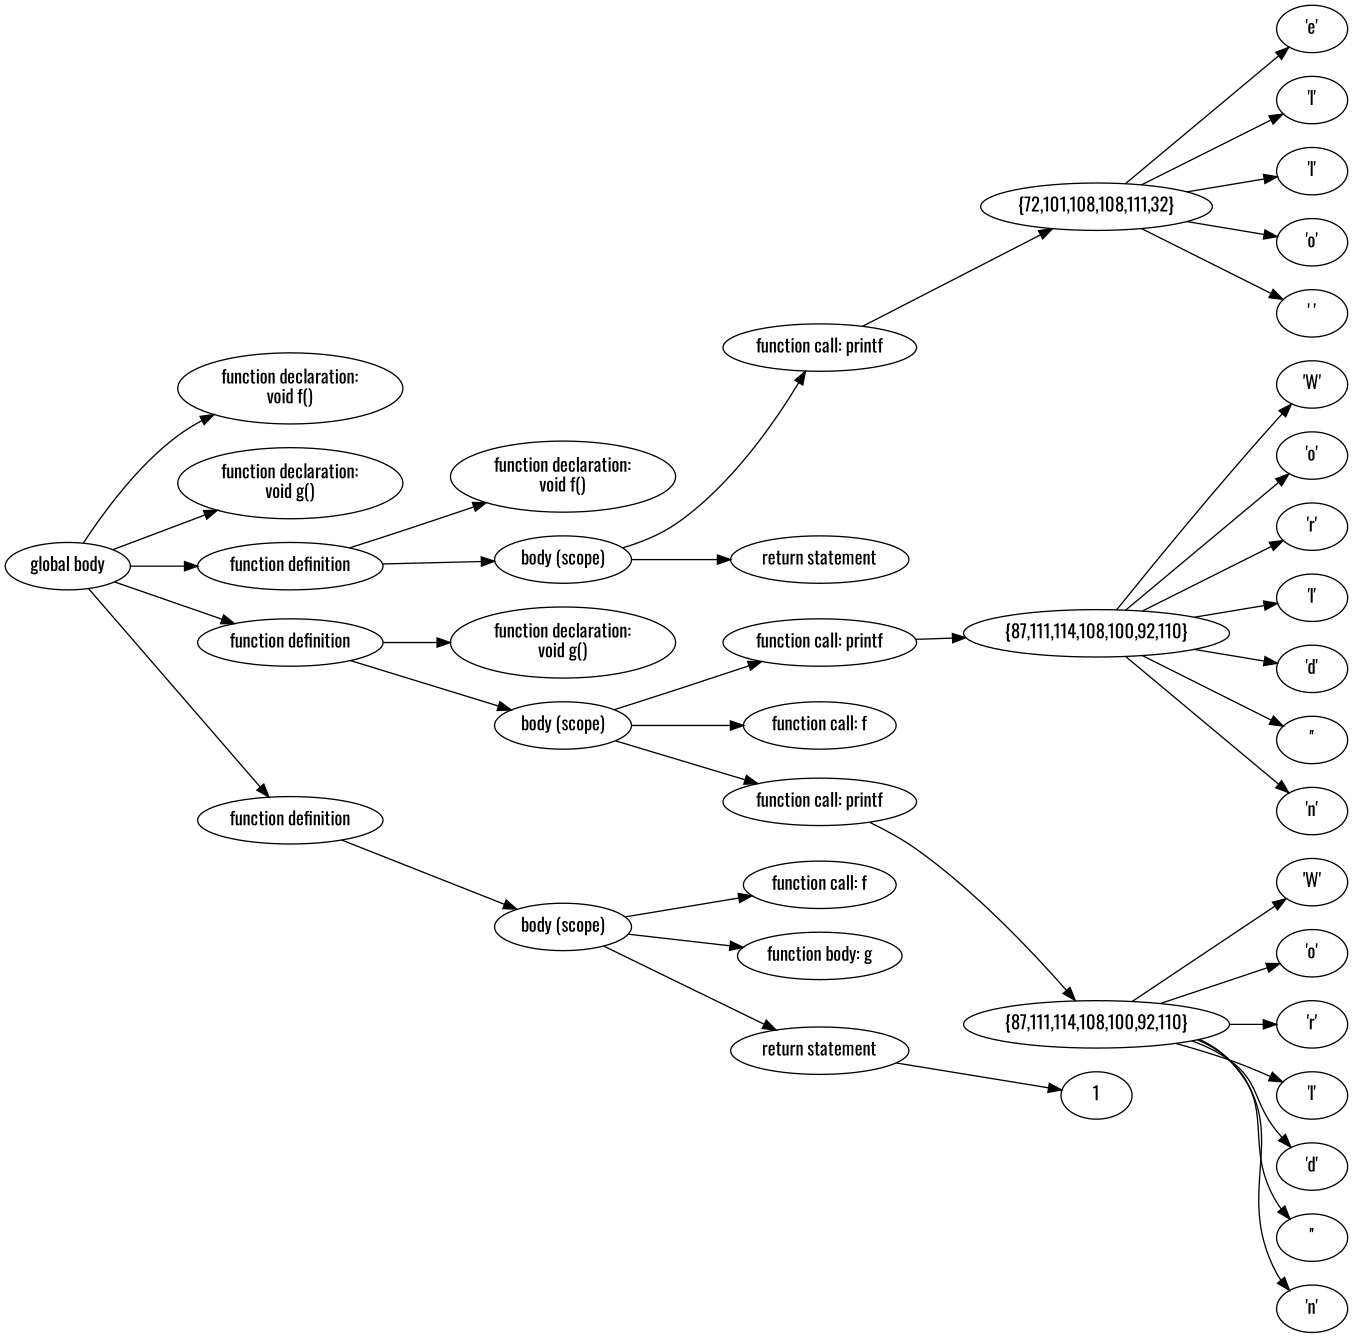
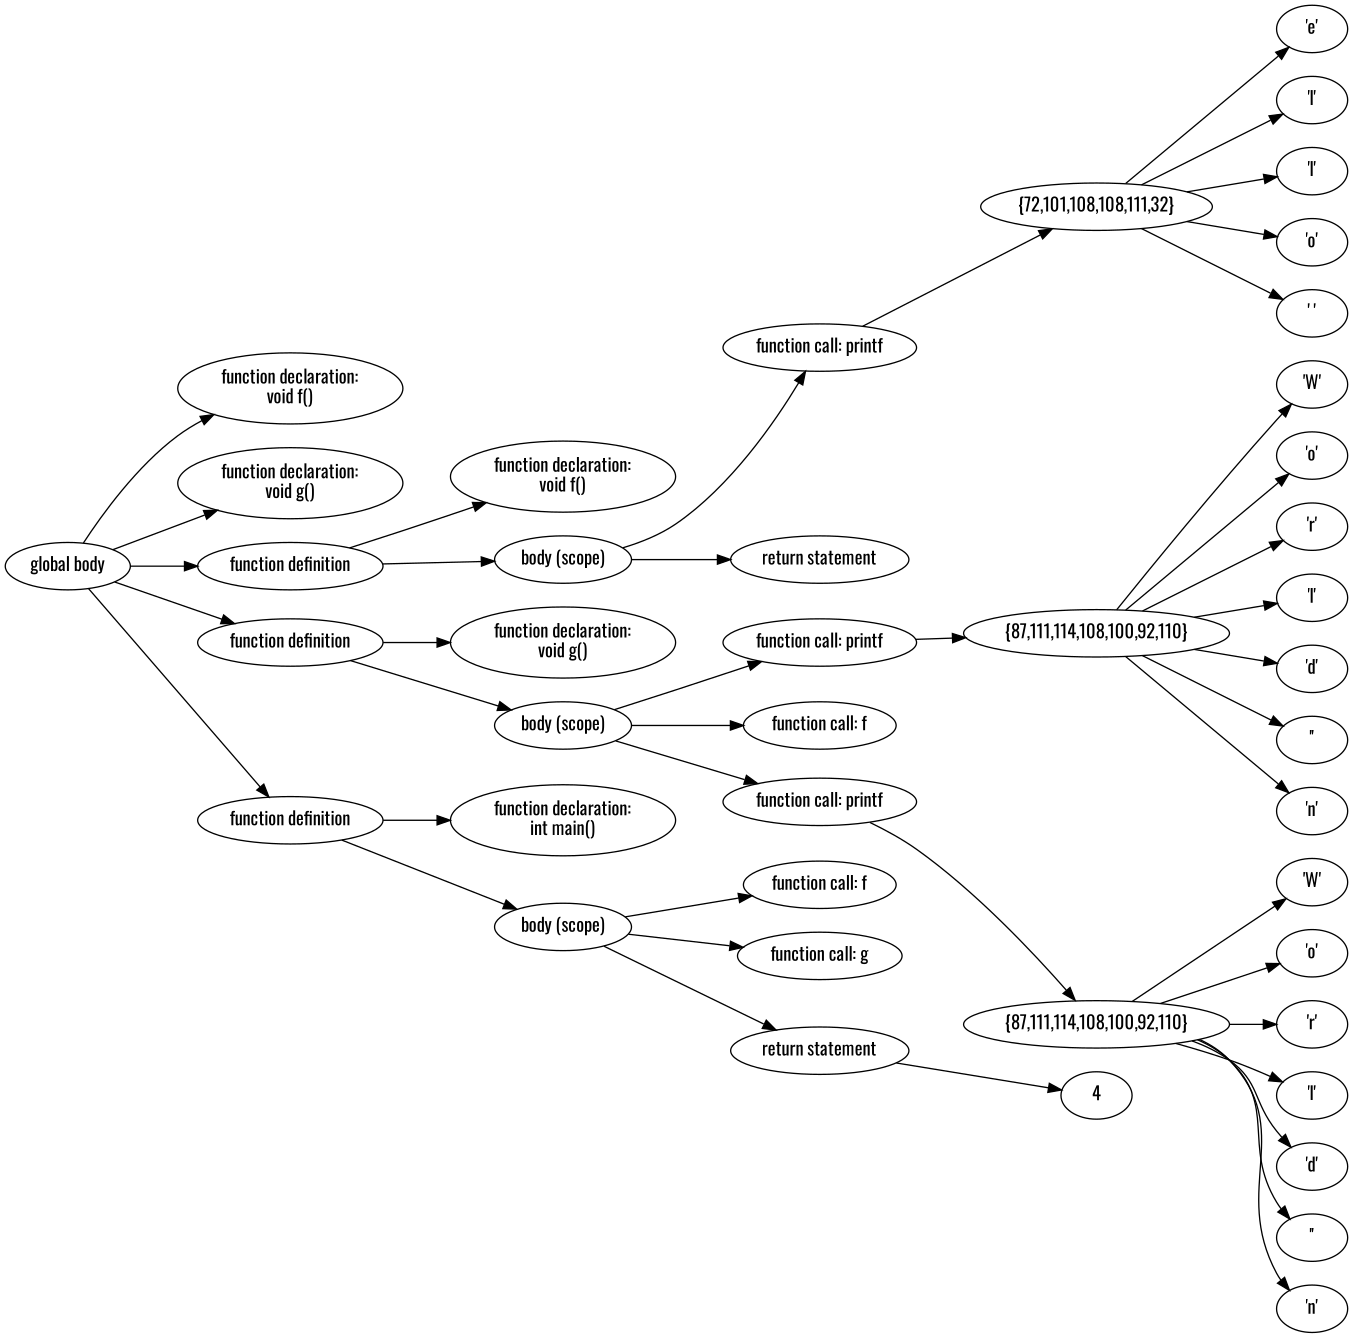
node "function declaration: int main()": added
node "function body: g": label "function body: g" -> "function call: g"
node "1": label "1" -> "4"
